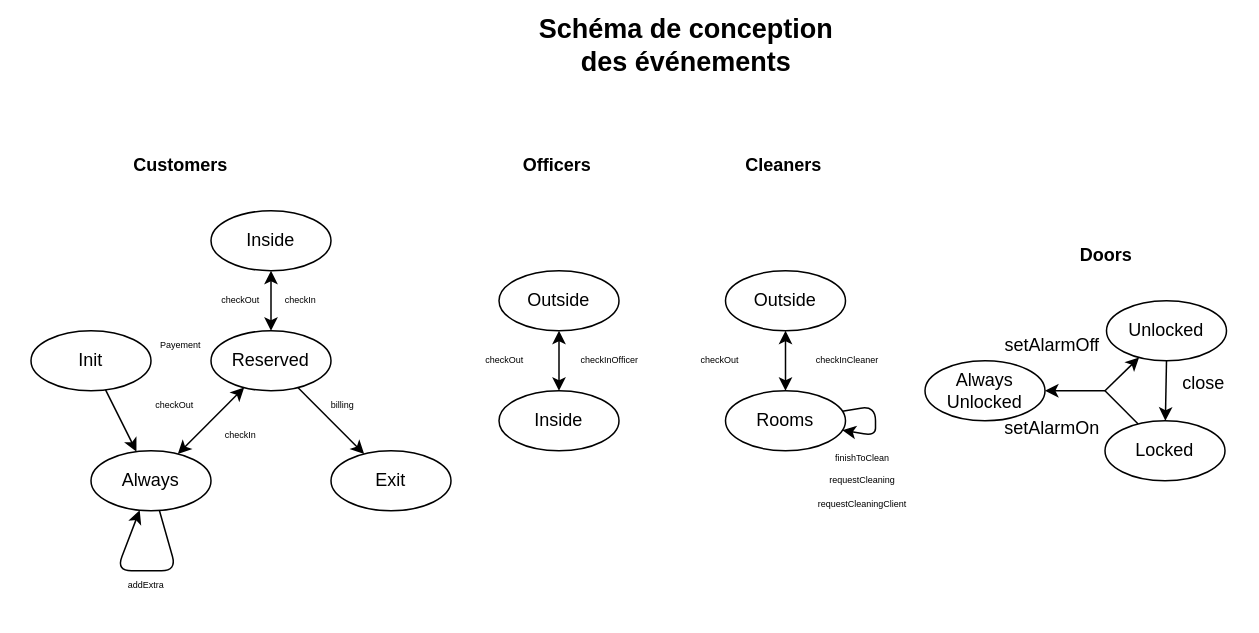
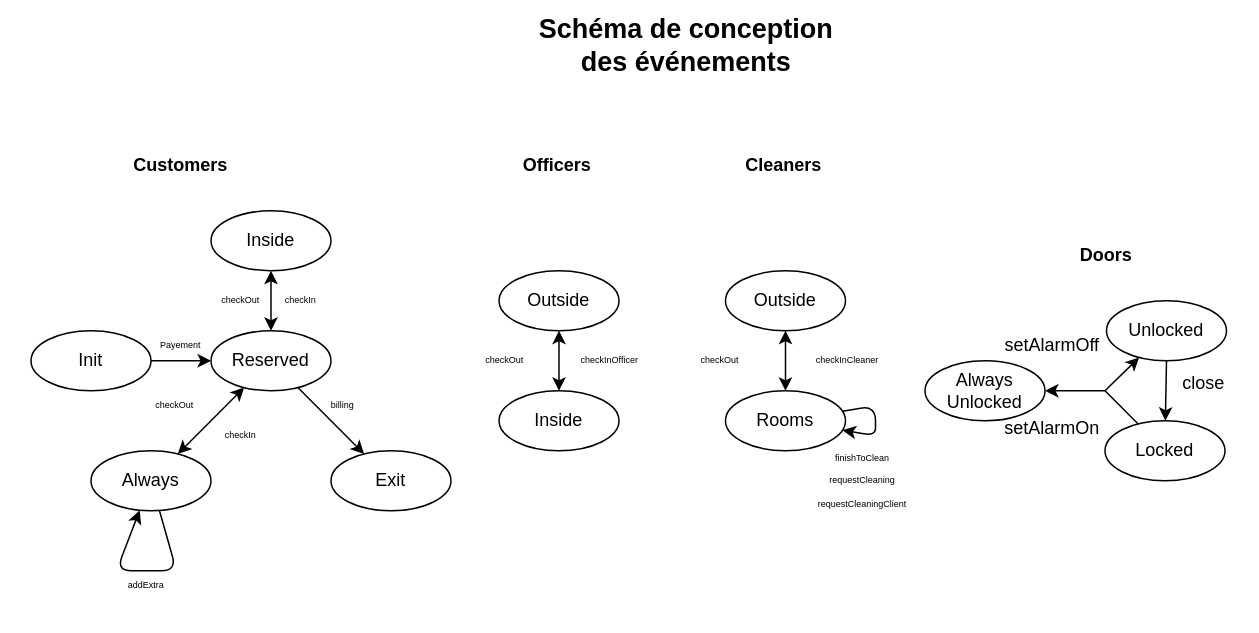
edge "Init" -> "Always": now "Init" -> "Reserved"
